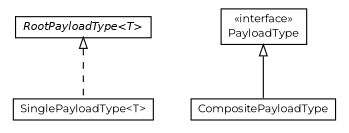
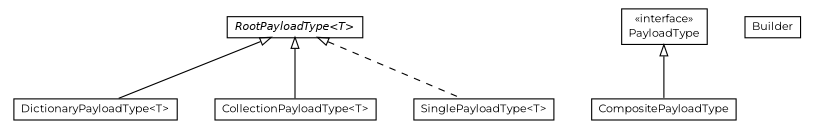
node "Builder": added
node "DictionaryPayloadType<T>": added
node "CollectionPayloadType<T>": added
